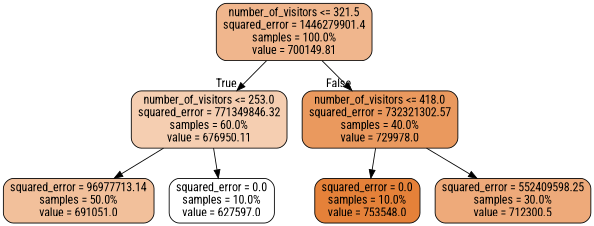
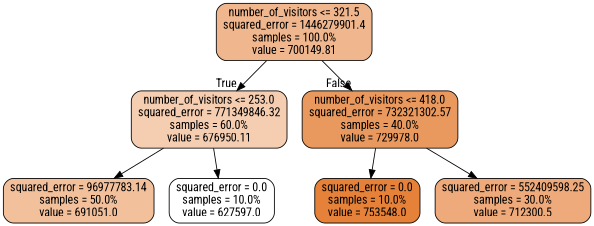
node "squared_error = 96977713.14 samples = 50.0% value = 691051.0": label "squared_error = 96977713.14 samples = 50.0% value = 691051.0" -> "squared_error = 96977783.14 samples = 50.0% value = 691051.0"
